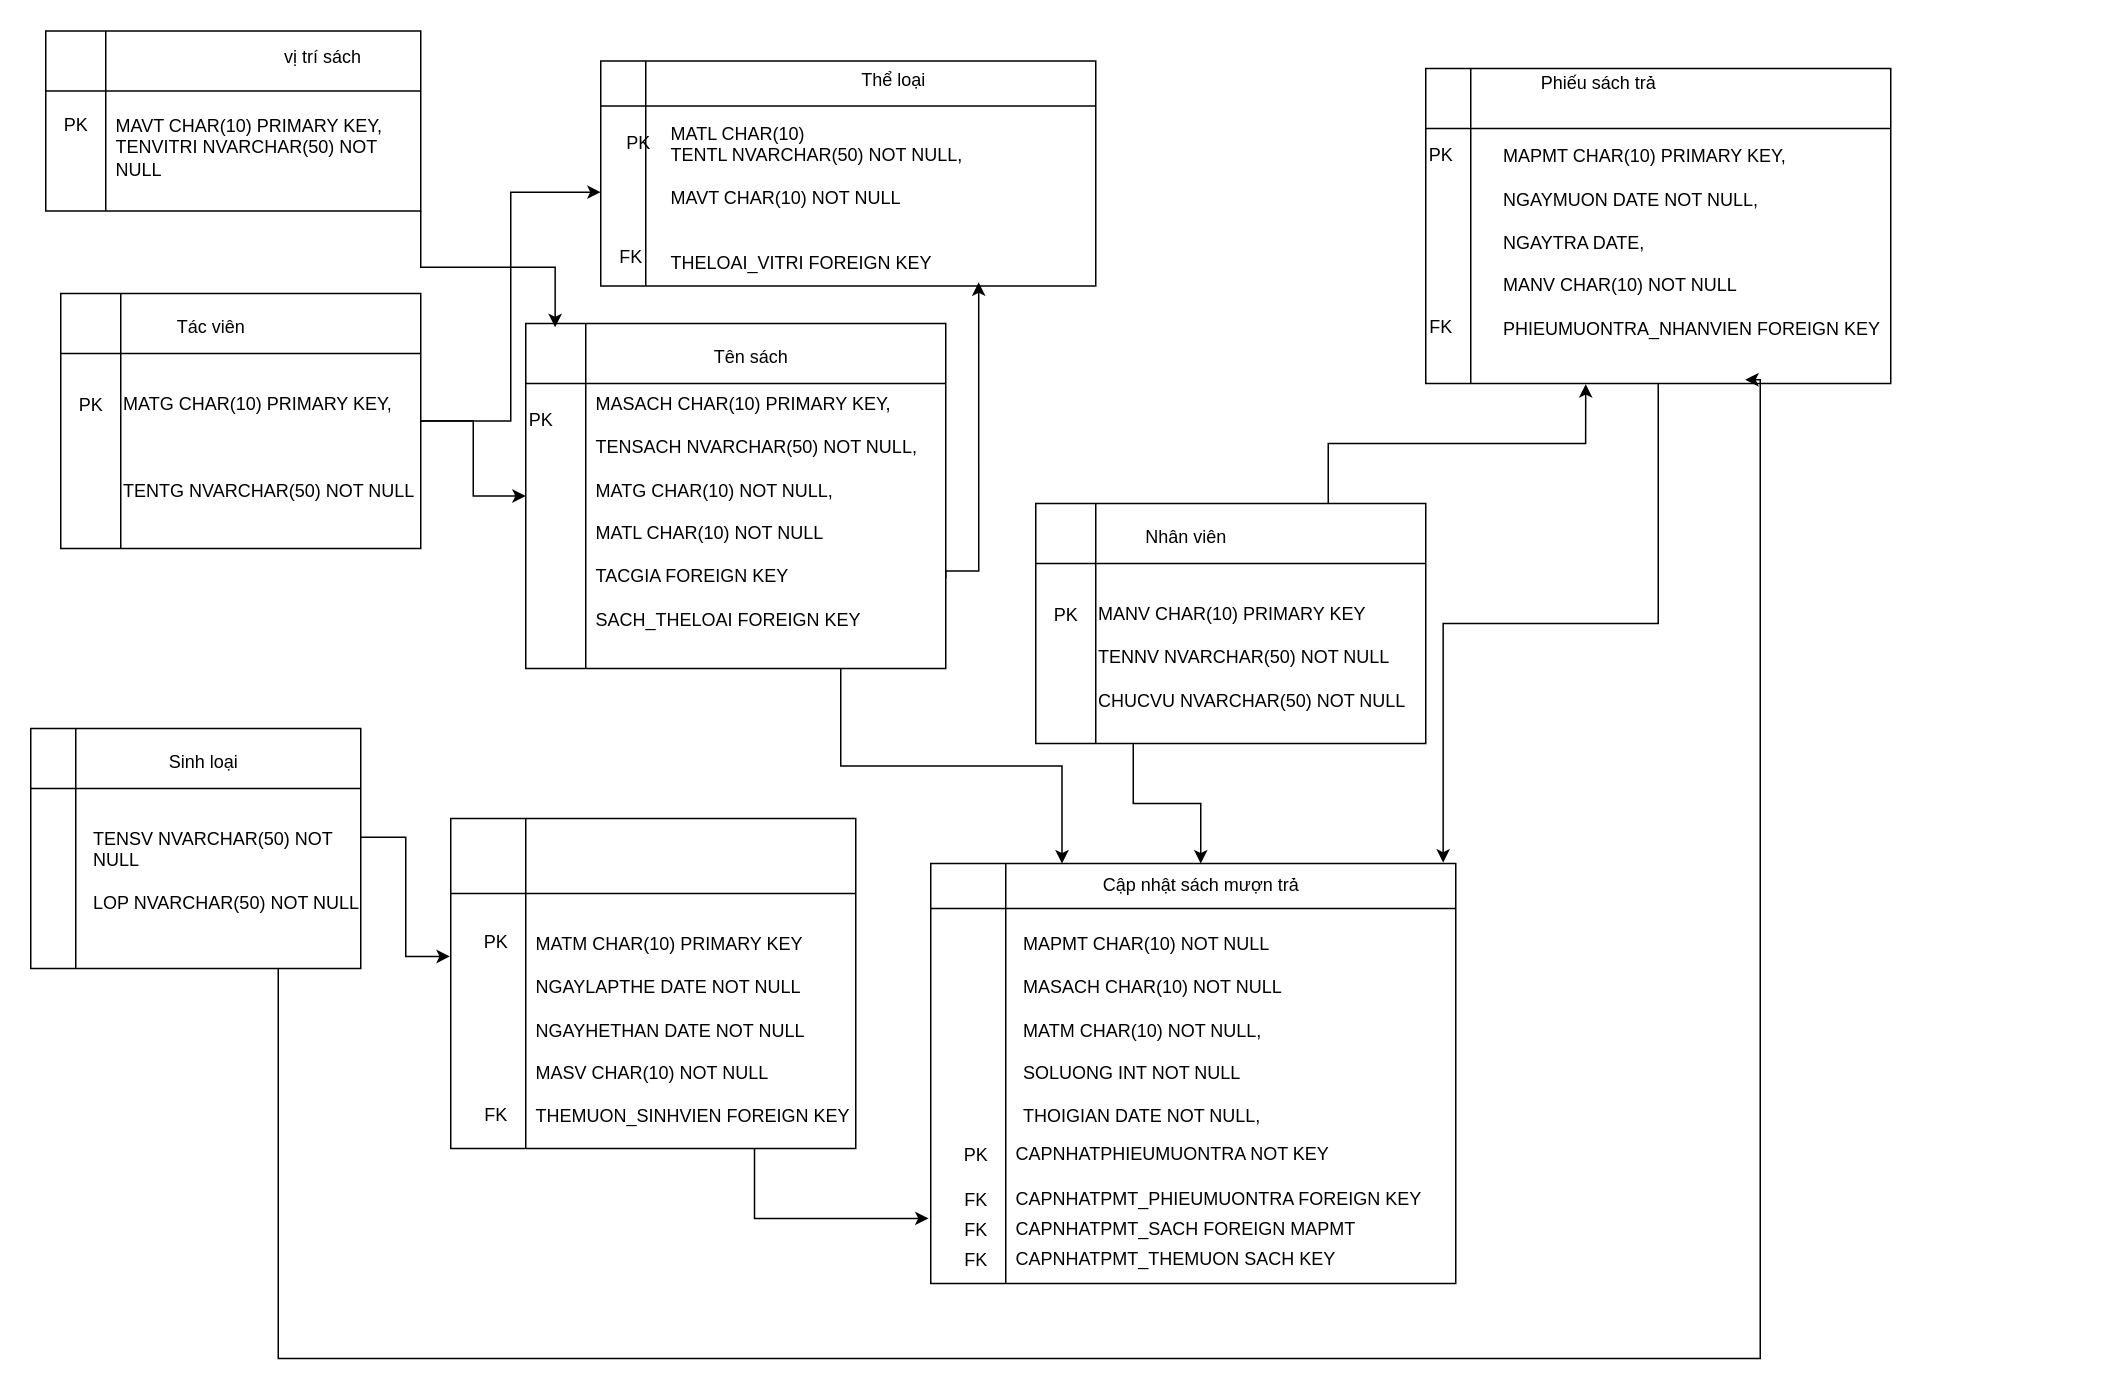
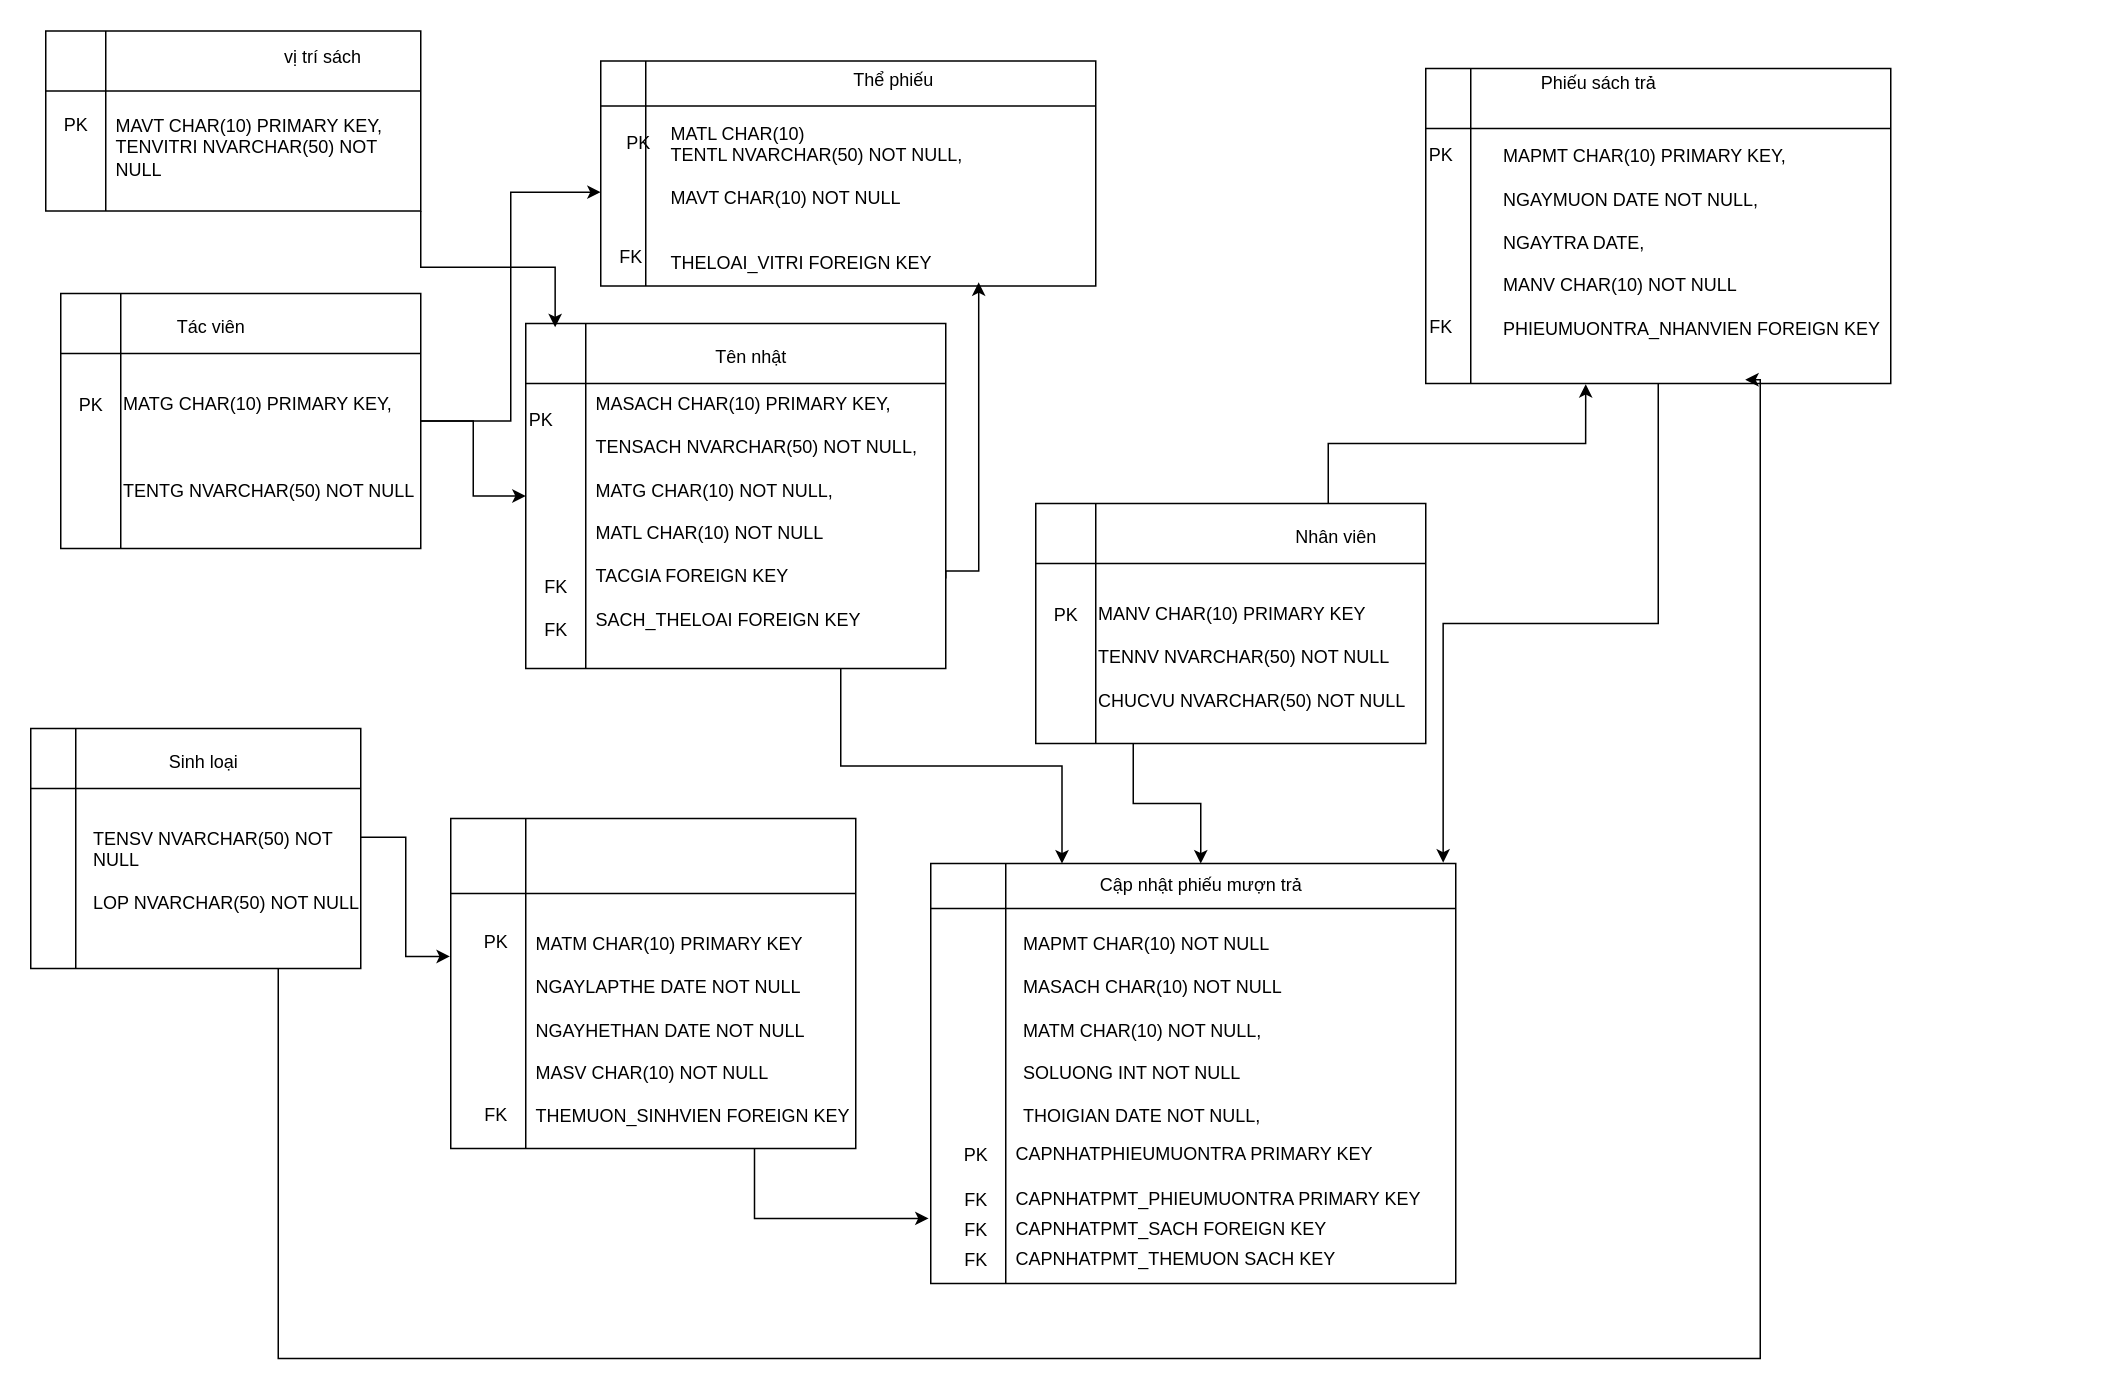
node "Thể loại": label "Thể loại" -> "Thể phiếu"
node "Tên sách": label "Tên sách" -> "Tên nhật"
node "Nhân viên": moved (1186, 548) -> (1336, 548)
node "FK FK": added
node "Cập nhật sách mượn trả": label "Cập nhật sách mượn trả" -> "Cập nhật phiếu mượn trả"
node "CAPNHATPHIEUMUONTRA NOT KEY": label "CAPNHATPHIEUMUONTRA NOT KEY" -> "CAPNHATPHIEUMUONTRA PRIMARY KEY"
node "CAPNHATPMT_PHIEUMUONTRA FOREIGN KEY": label "CAPNHATPMT_PHIEUMUONTRA FOREIGN KEY" -> "CAPNHATPMT_PHIEUMUONTRA PRIMARY KEY"
node "CAPNHATPMT_SACH FOREIGN MAPMT": label "CAPNHATPMT_SACH FOREIGN MAPMT" -> "CAPNHATPMT_SACH FOREIGN KEY"
